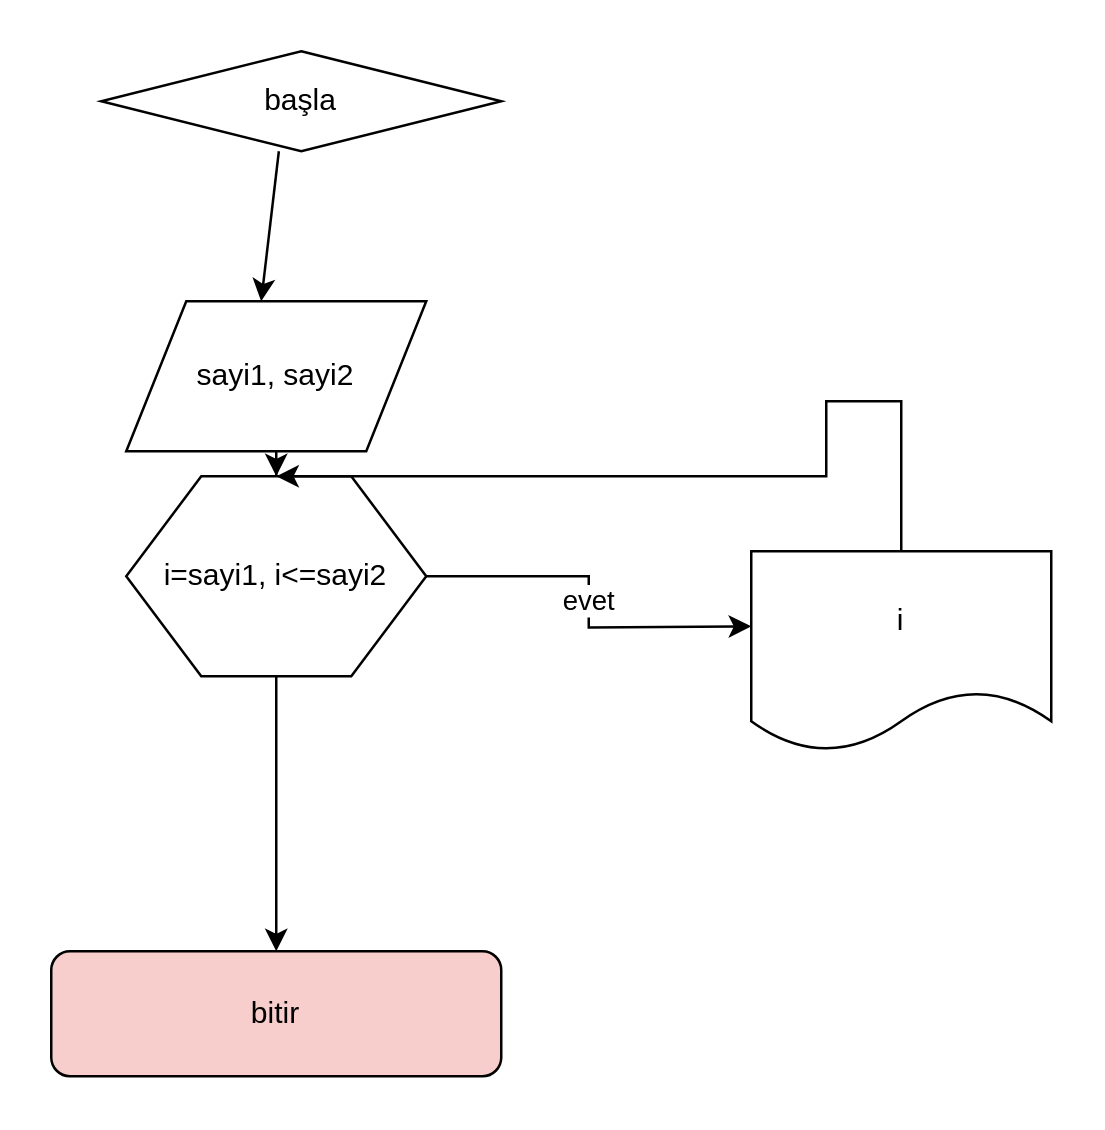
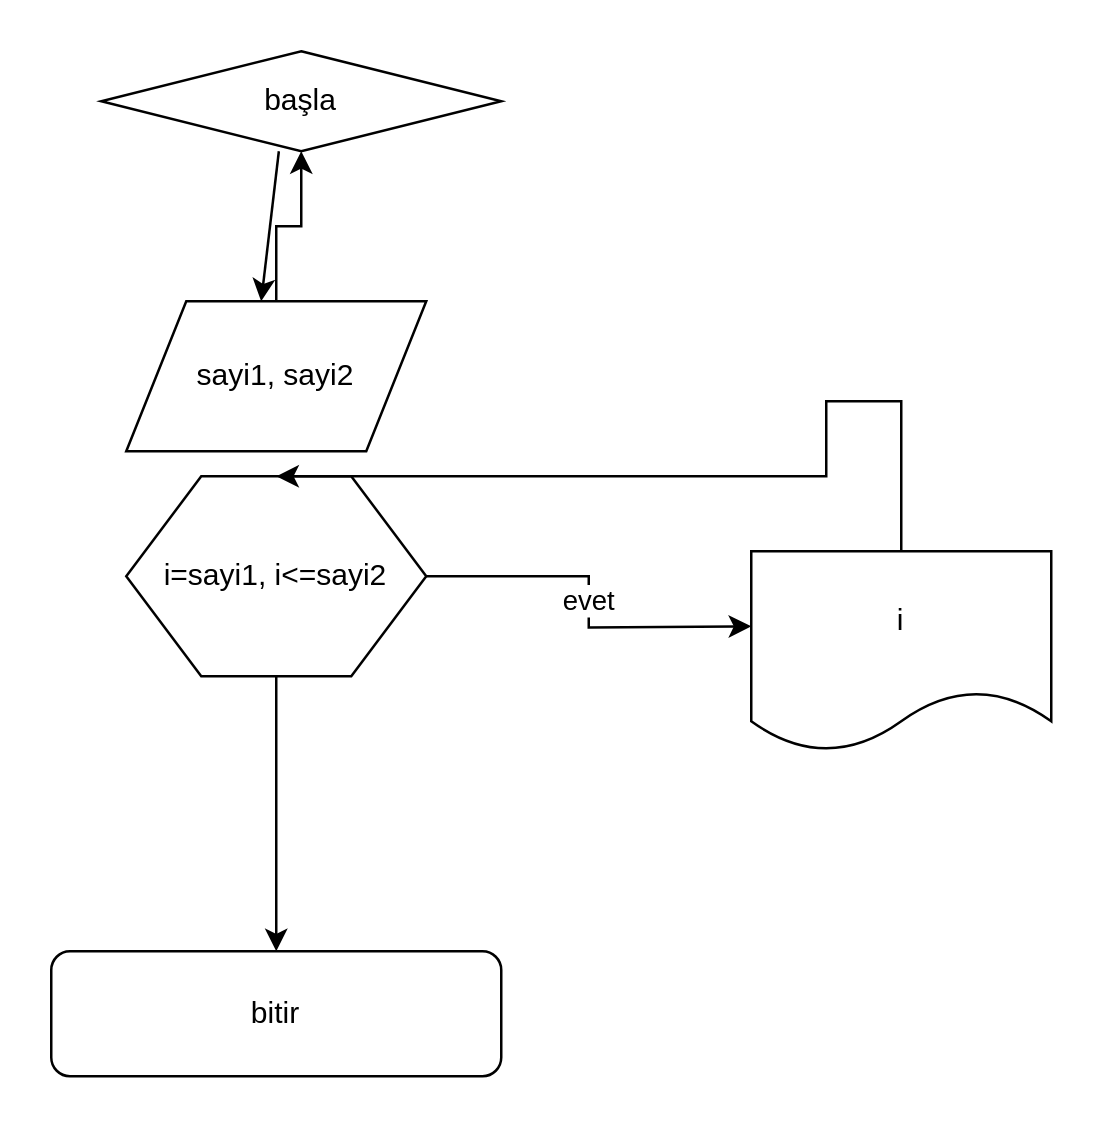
edge "sayi1, sayi2" -> "i=sayi1, i<=sayi2": now "sayi1, sayi2" -> "başla"
node "bitir": fillcolor #f8cecc -> #ffffff
